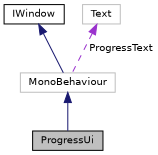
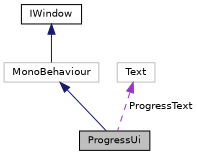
edge "MonoBehaviour" -> "Text": now "ProgressUi" -> "Text"
